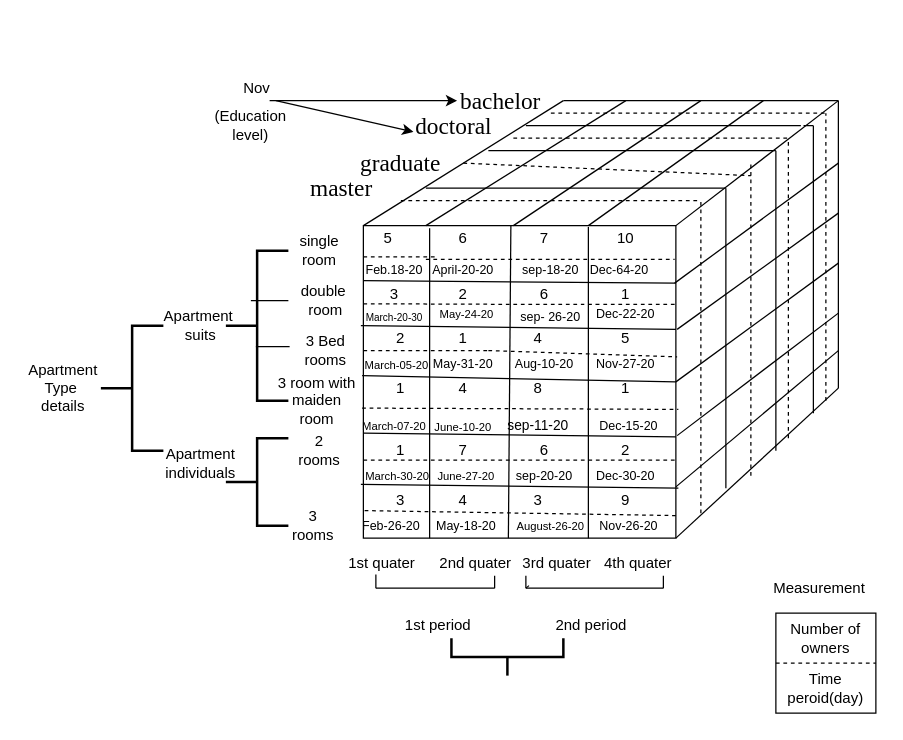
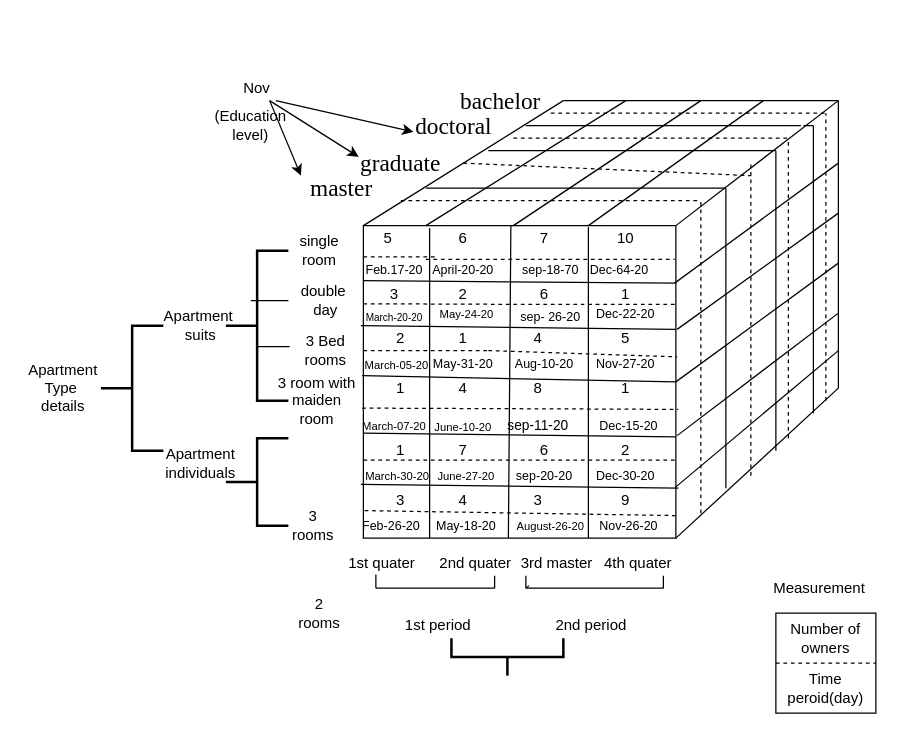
edge "Nov" -> "bachelor": removed
edge "Nov" -> "graduate": added
edge "Nov" -> "master": added
node "Feb.18-20": label "Feb.18-20" -> "Feb.17-20"
node "sep-18-20": label "sep-18-20" -> "sep-18-70"
node "double room": label "double room" -> "double day"
node "March-20-30": label "March-20-30" -> "March-20-20"
node "2 rooms": moved (319, 451) -> (319, 613)
node "3rd quater": label "3rd quater" -> "3rd master"
